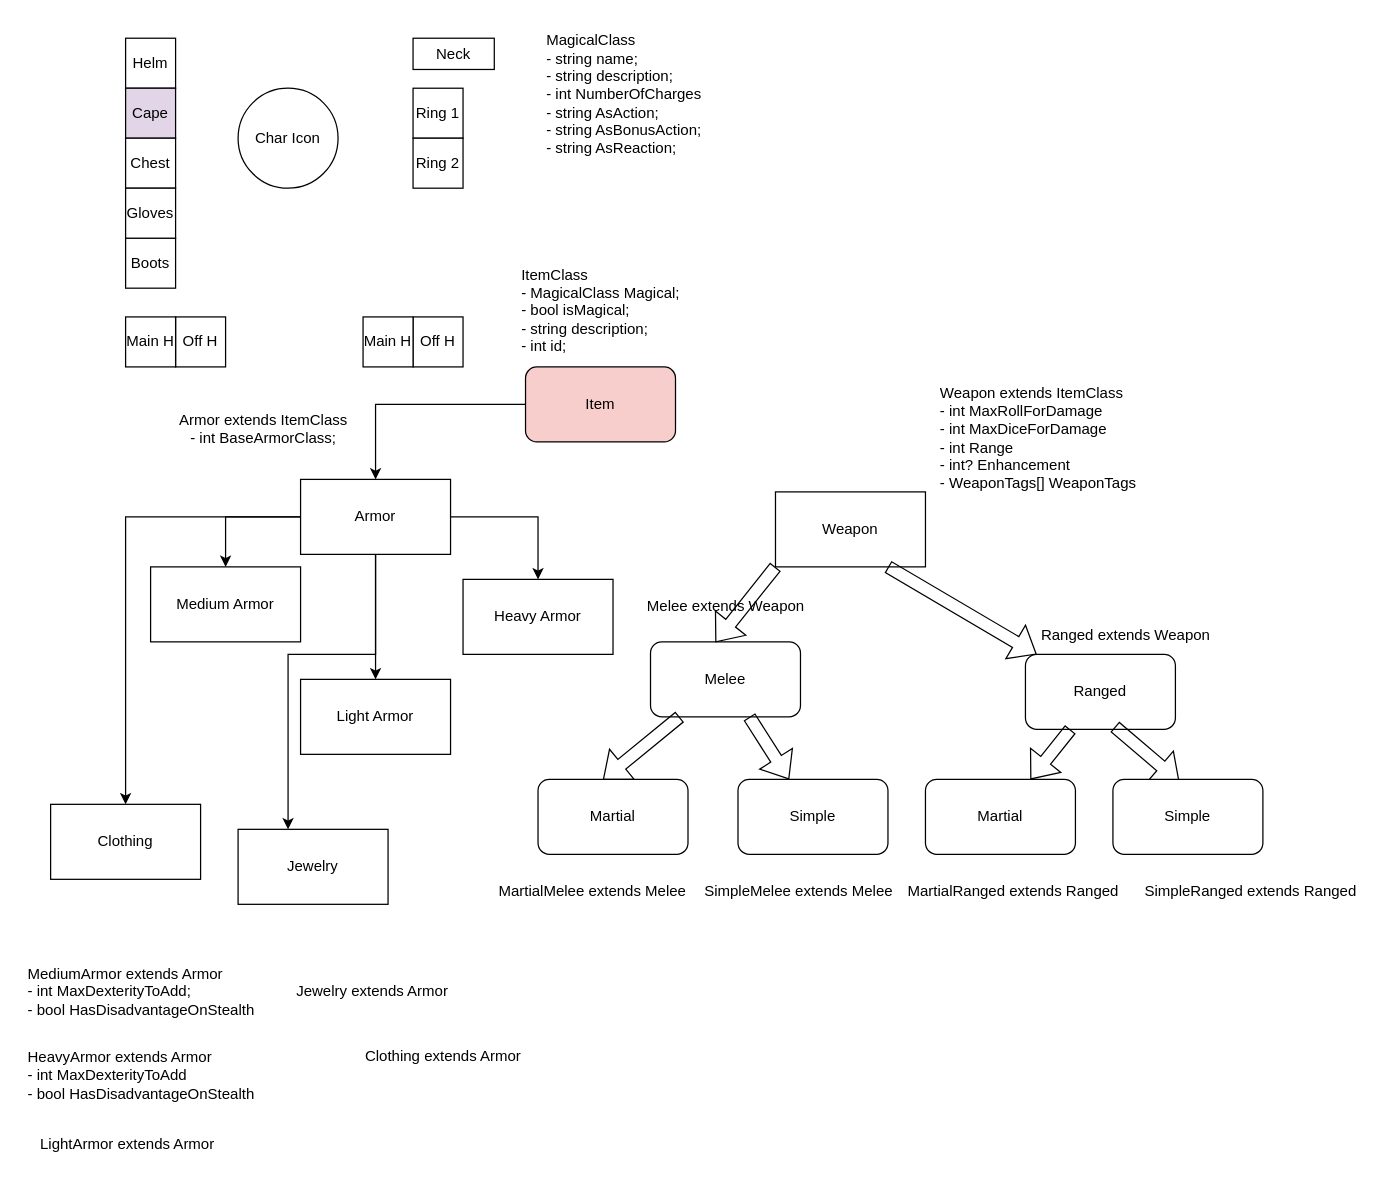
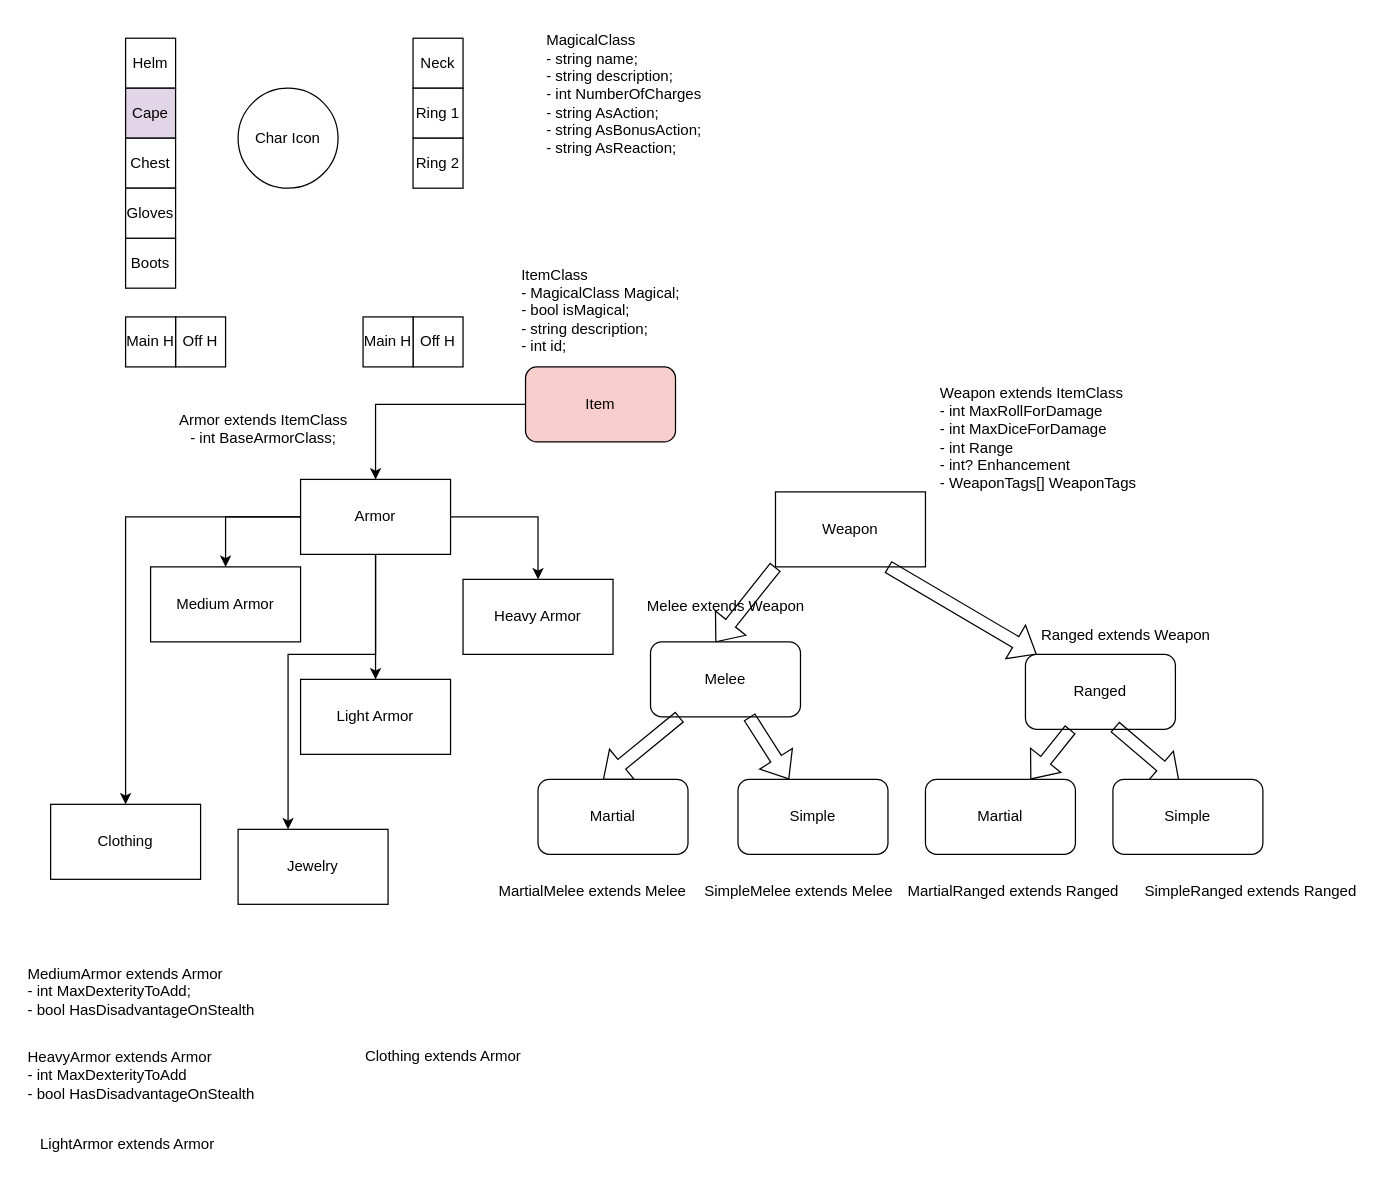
node "Neck": size 81x31 -> 50x50
node "Jewelry extends Armor": removed
